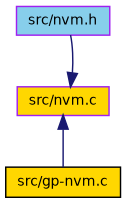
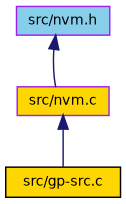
edge "src/nvm.h" -> "src/nvm.c": reversed
node "src/gp-nvm.c": label "src/gp-nvm.c" -> "src/gp-src.c"
